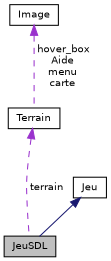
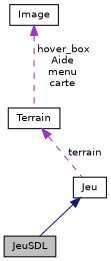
edge "JeuSDL" -> "Terrain": now "Jeu" -> "Terrain"
